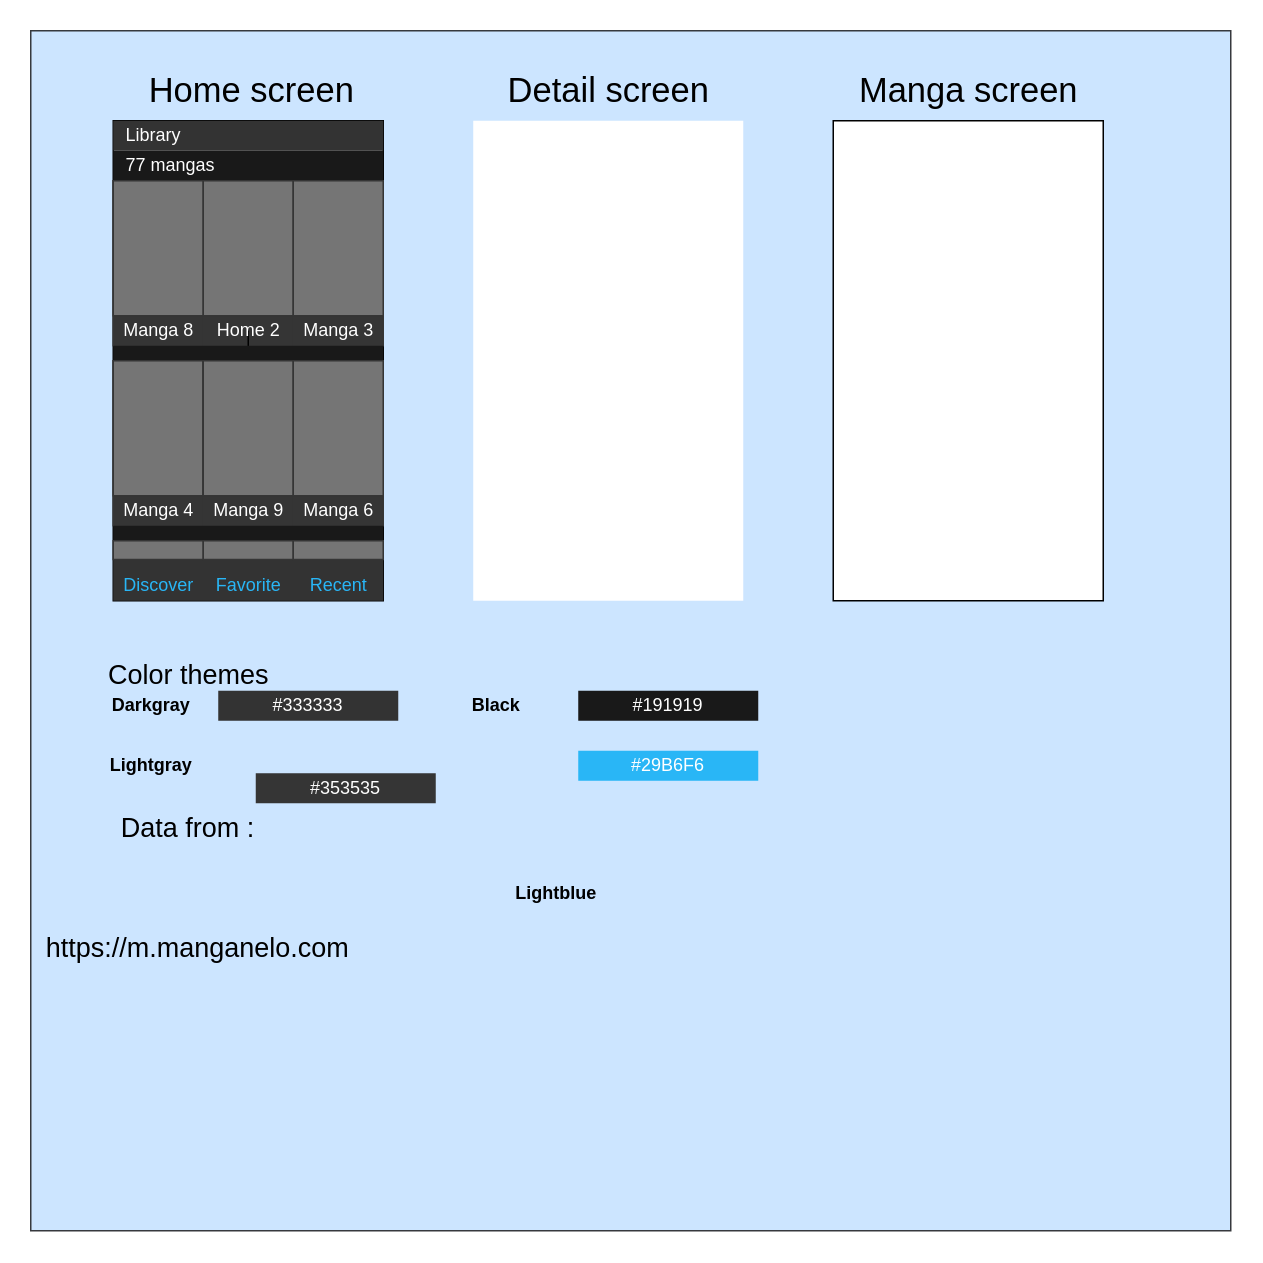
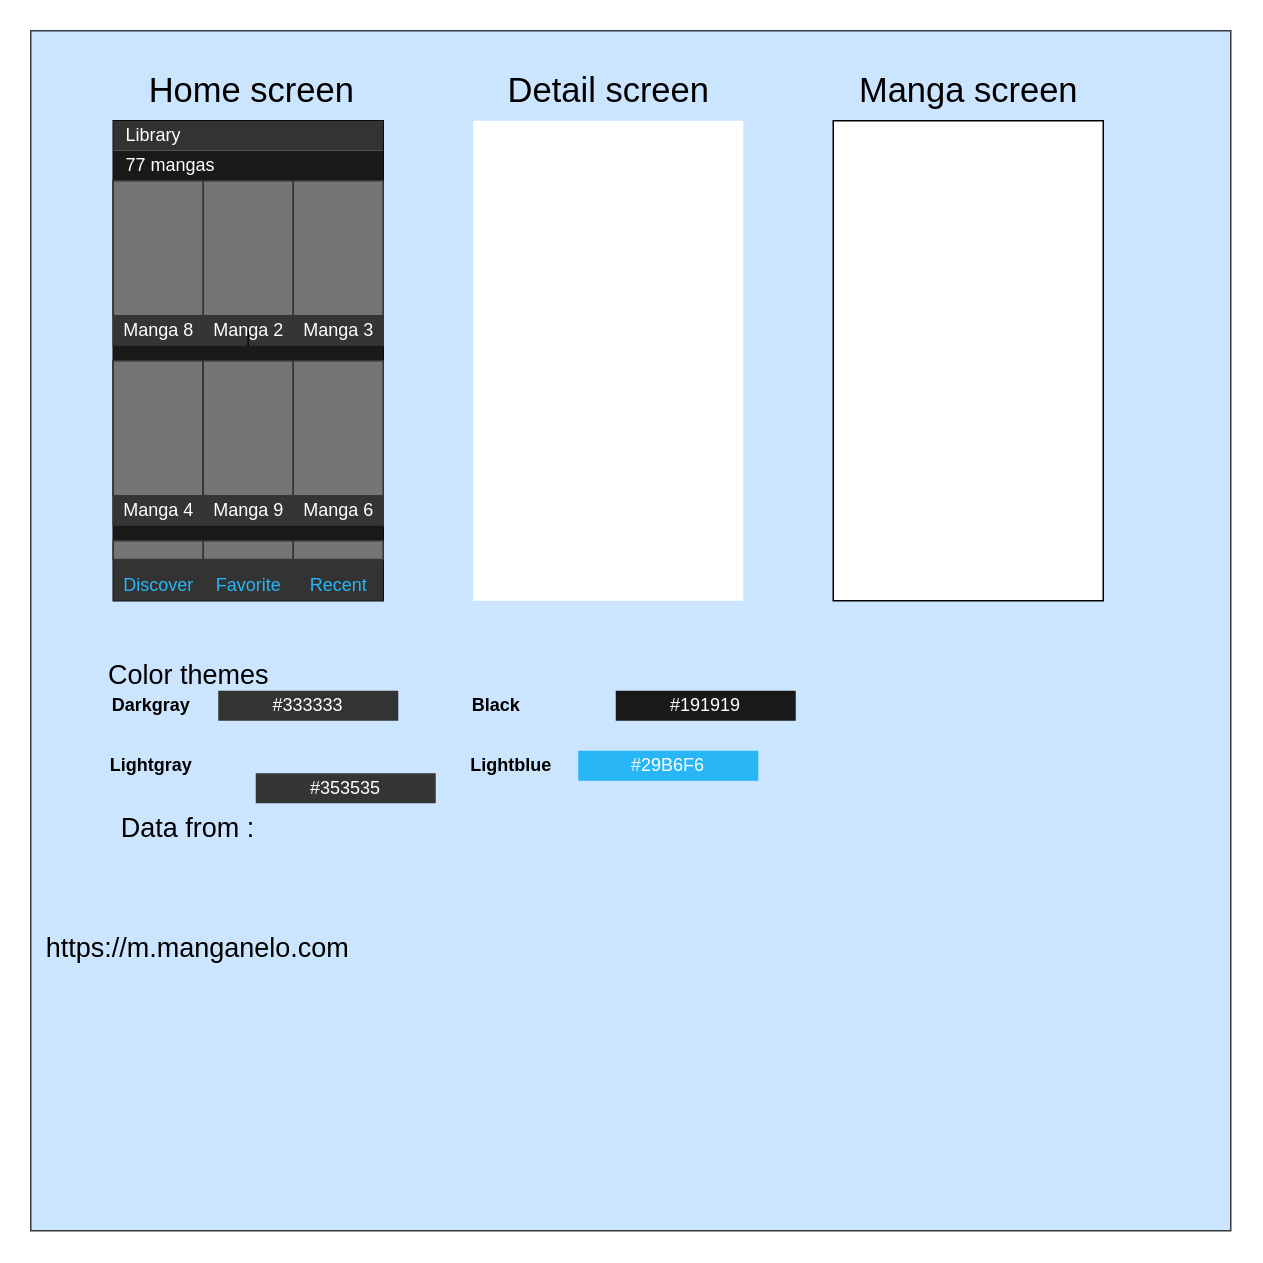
node "Home 2": label "Home 2" -> "Manga 2"
node "#191919": moved (668, 706) -> (706, 706)
node "Lightblue": moved (556, 893) -> (511, 766)
